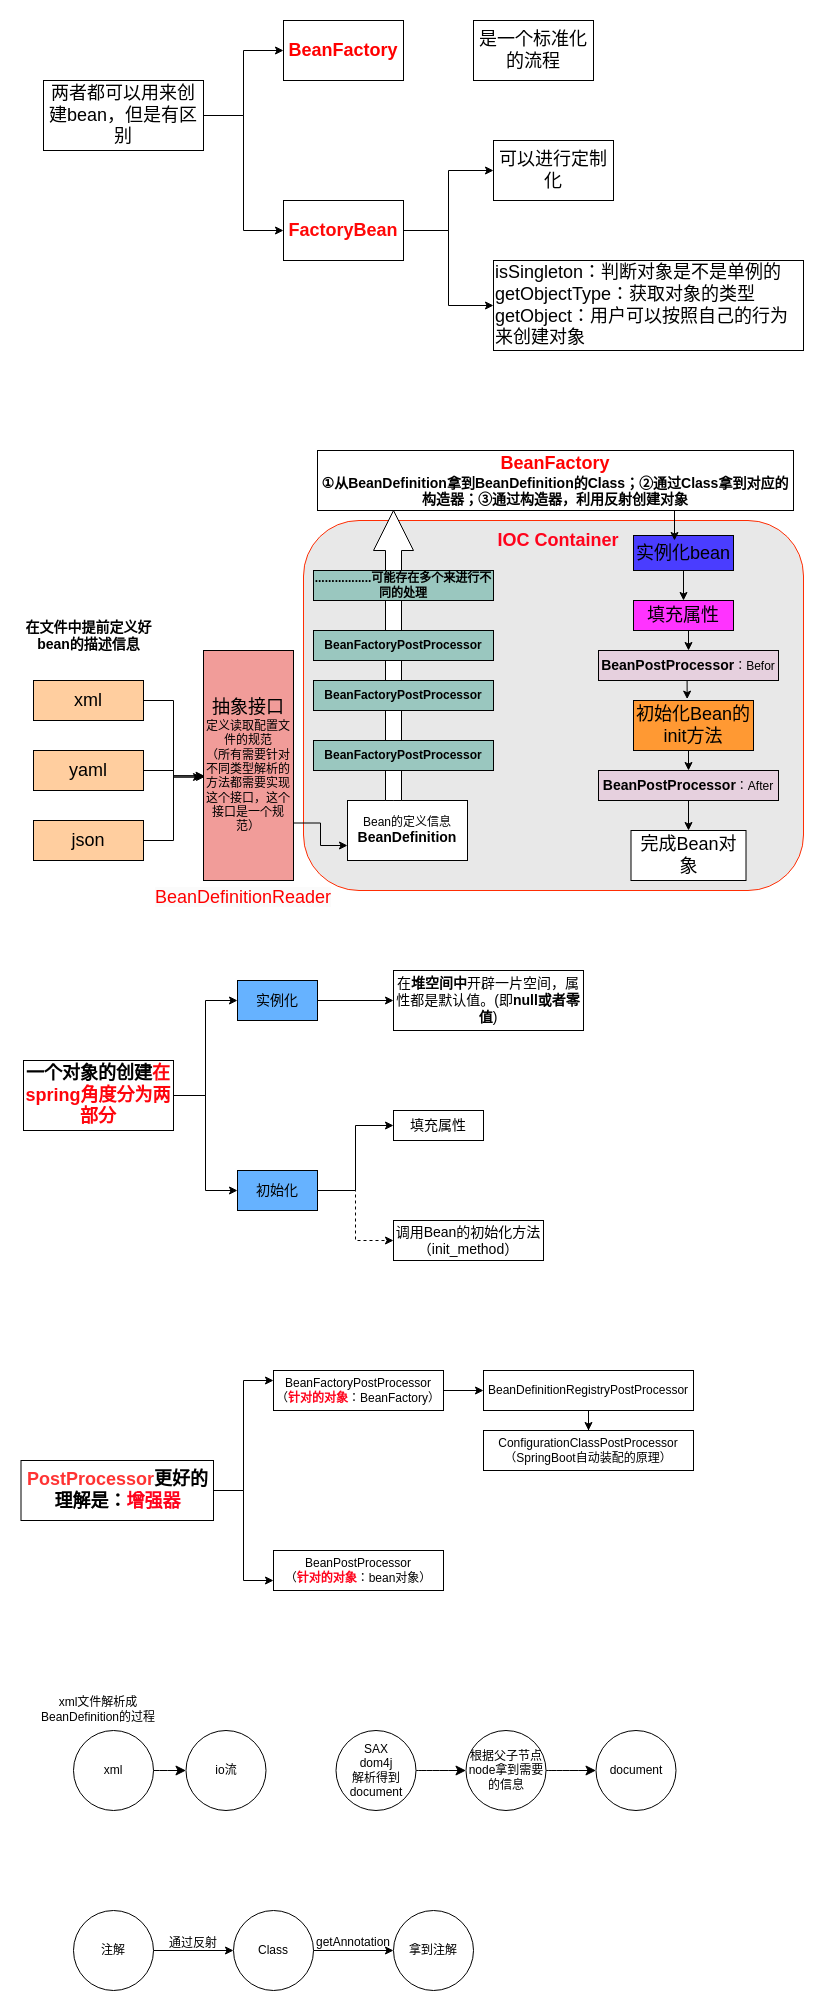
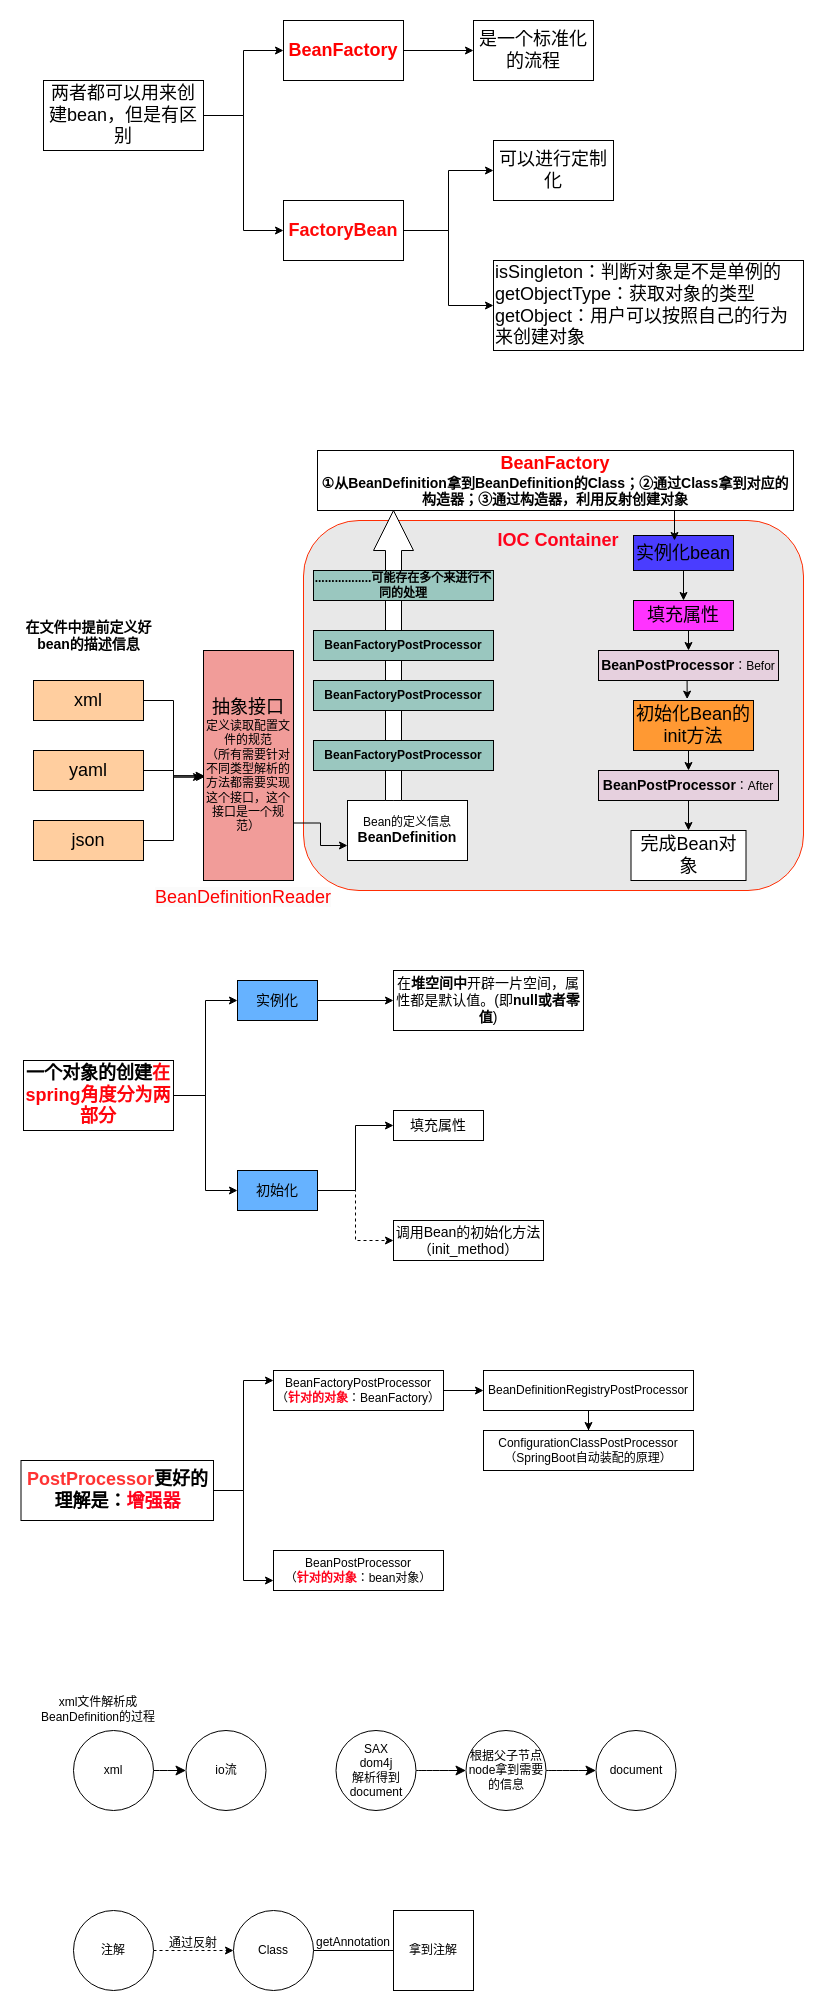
edge "BeanFactory" -> "是一个标准化的流程": added
edge "注解" -> "Class": style solid -> dashed
edge "Class" -> "拿到注解": arrowhead classic -> none
node "拿到注解": shape ellipse -> rectangle
